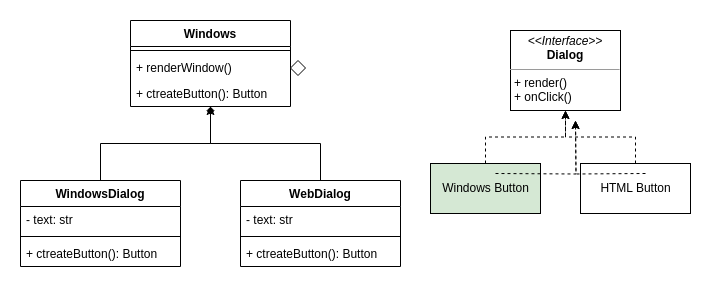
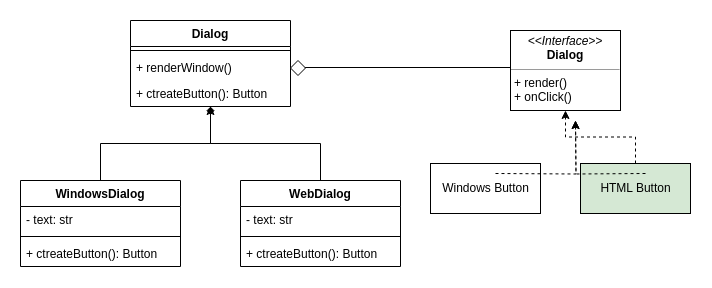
node "Windows": label "Windows" -> "Dialog"
edge "<<Interface>> Dialog + render()+ onClick()" -> "+ renderWindow()": added
edge "Windows Button" -> "<<Interface>> Dialog + render()+ onClick()": removed
node "Windows Button": fillcolor #d5e8d4 -> #ffffff
node "HTML Button": fillcolor #ffffff -> #d5e8d4
